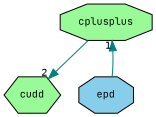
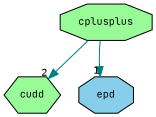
edge "epd" -> "cplusplus": reversed
